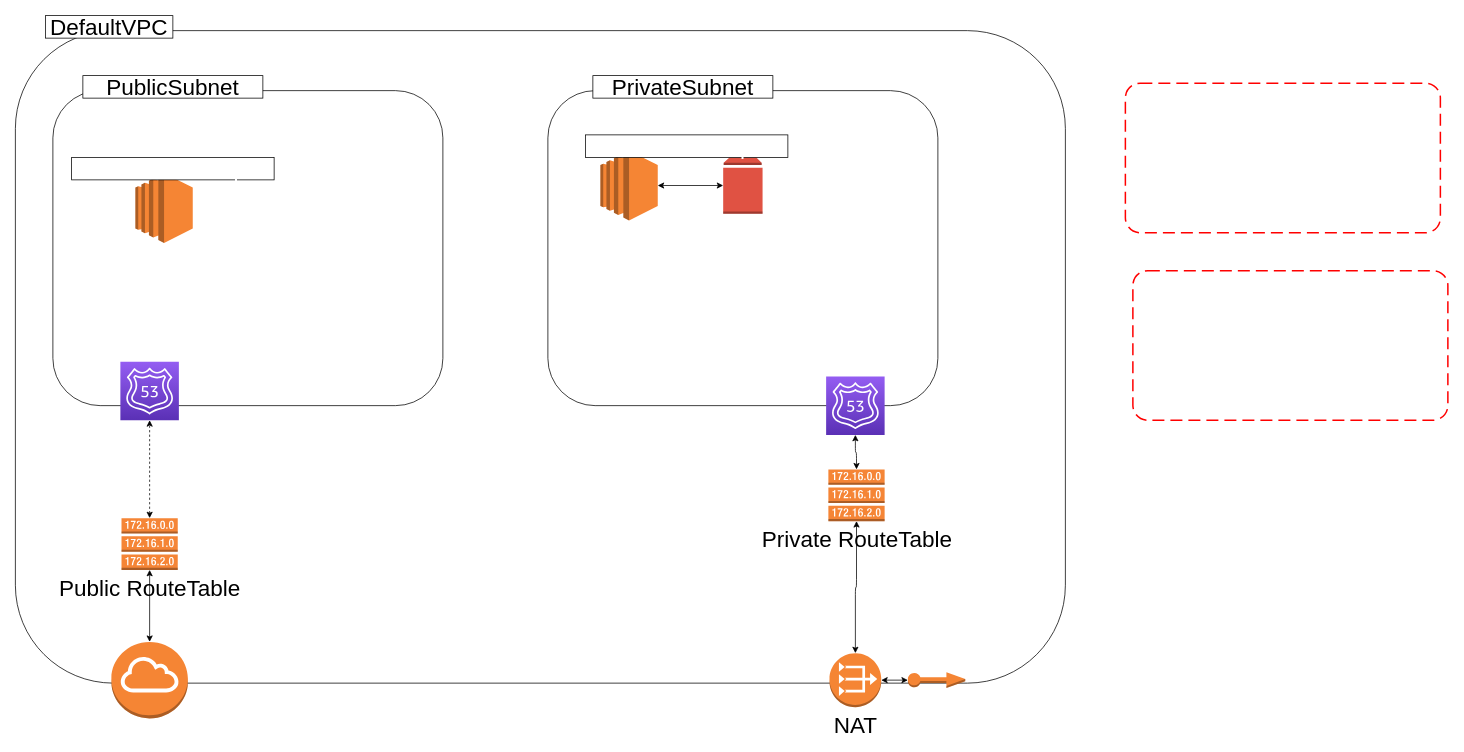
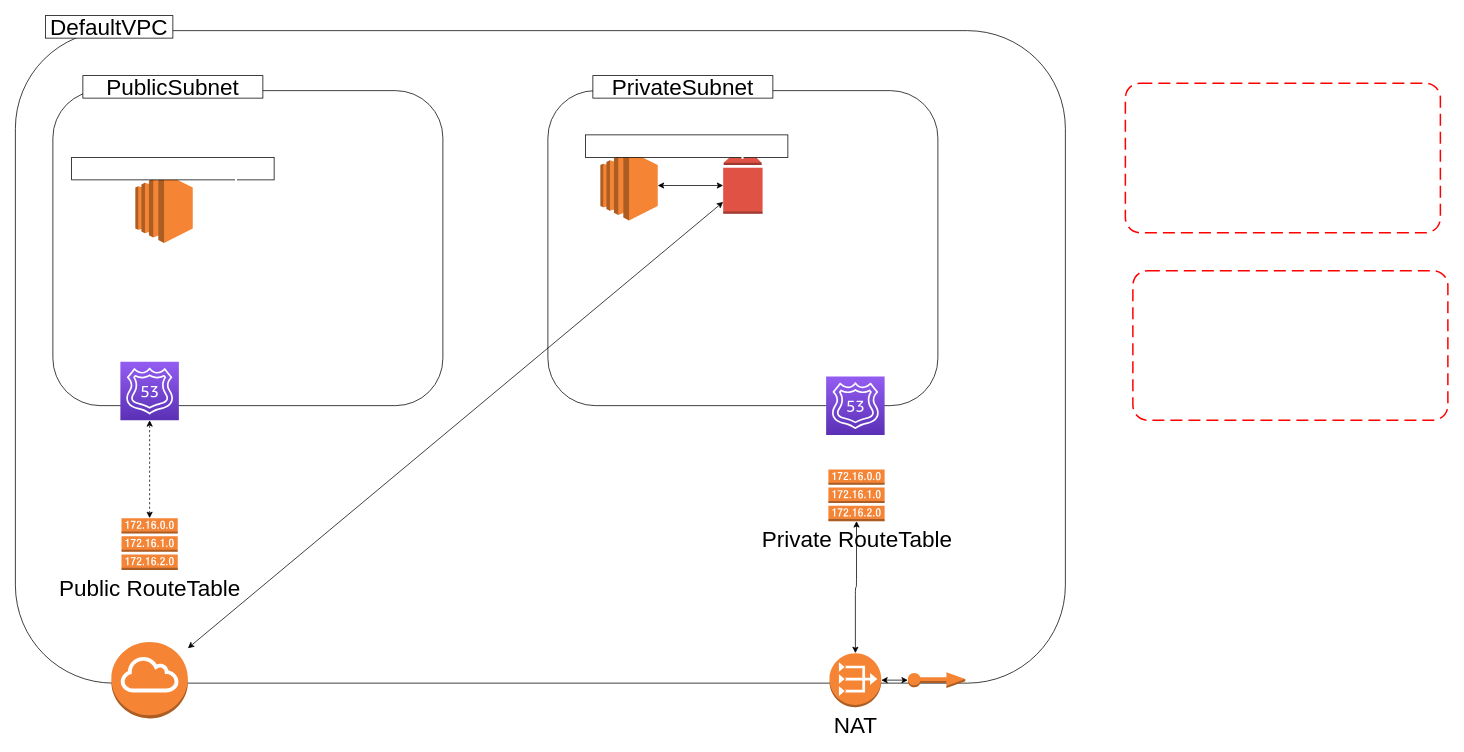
edge "Private Route" -- "Private RouteTable": removed
edge "Public RouteTable" -- "Int Gateway": now "DBEbs" -- "Int Gateway"
